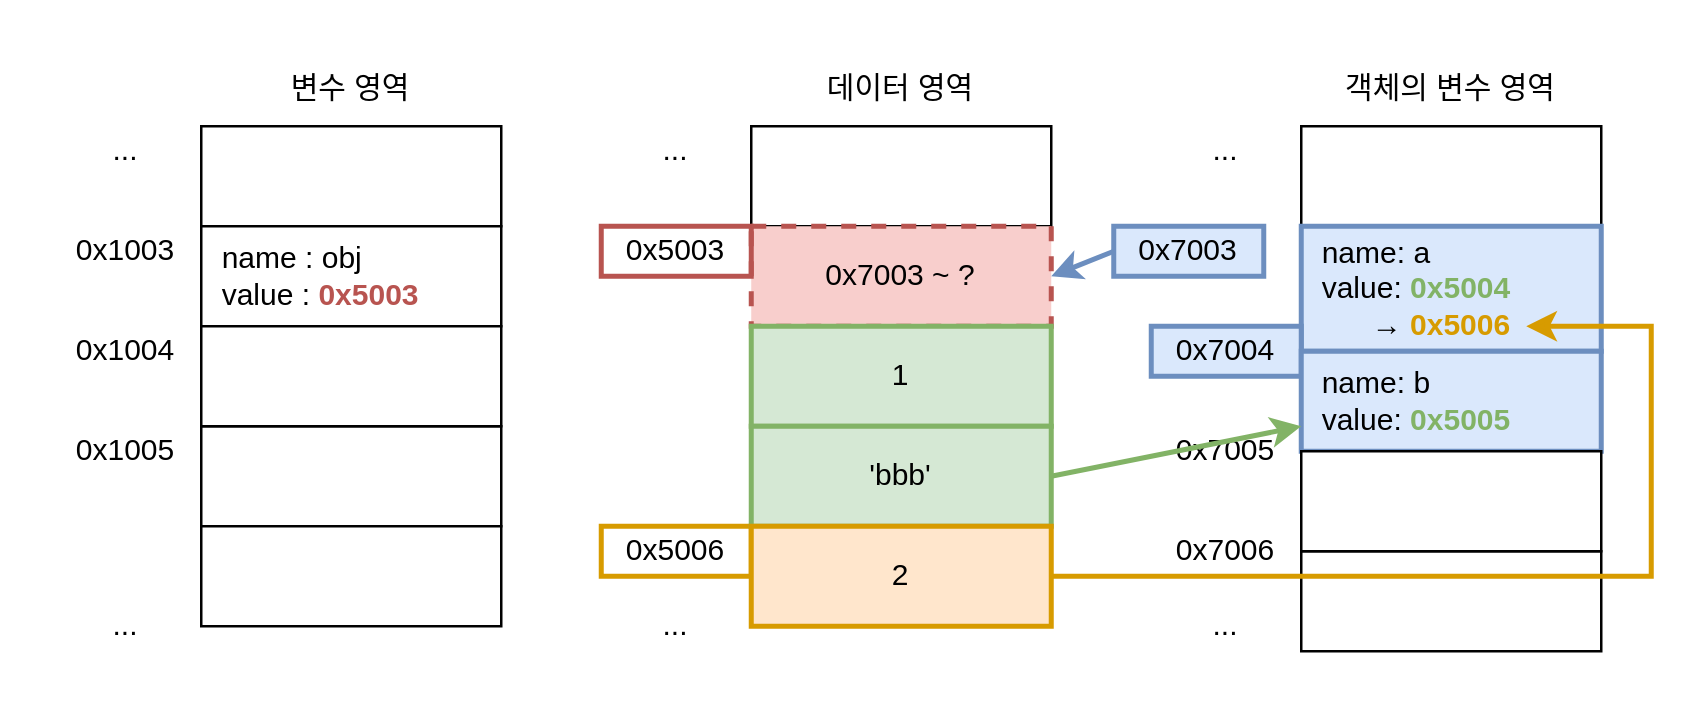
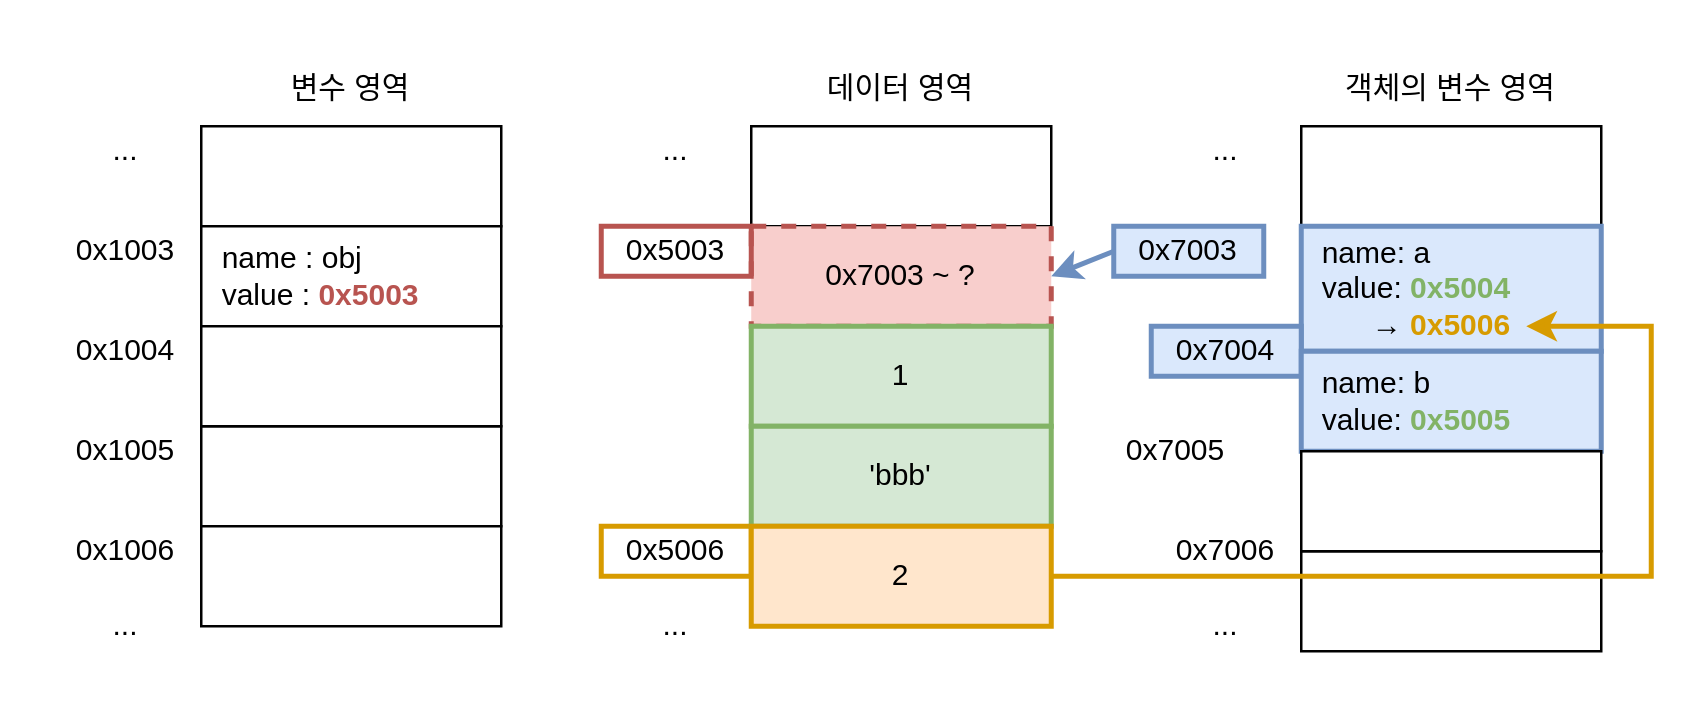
node "0x7005": moved (1226, 451) -> (1176, 451)
edge "'bbb'" -> "name: b value: 0x5005": removed
node "0x1006": added
